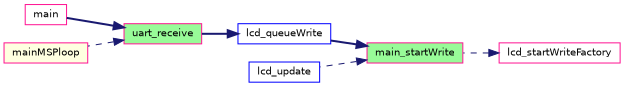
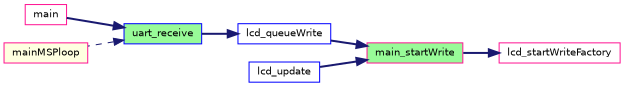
node "uart_receive": color deeppink -> blue
edge "main_startWrite" -> "lcd_startWriteFactory": style dashed -> bold
edge "lcd_update" -> "main_startWrite": style dashed -> bold
